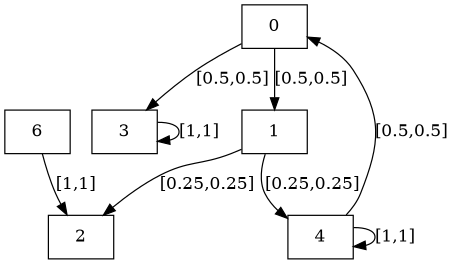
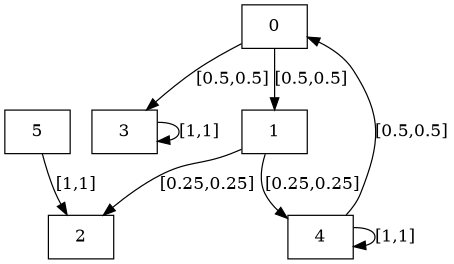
node "6": label "6" -> "5"
